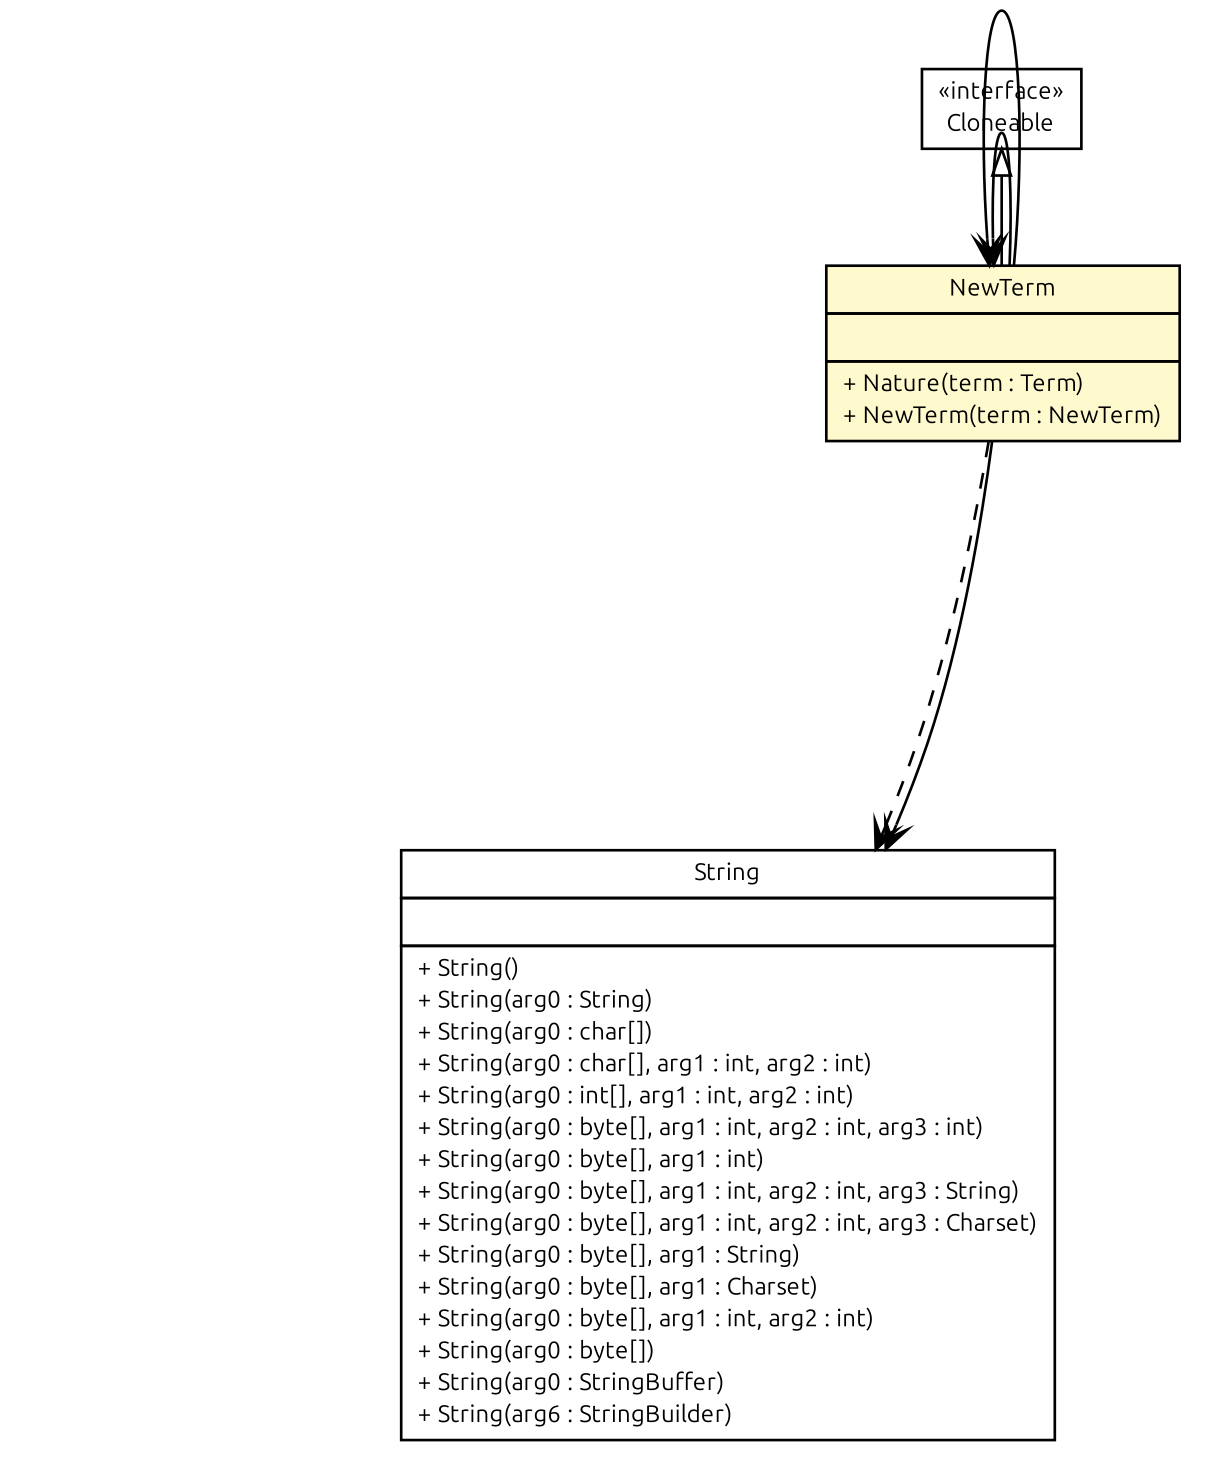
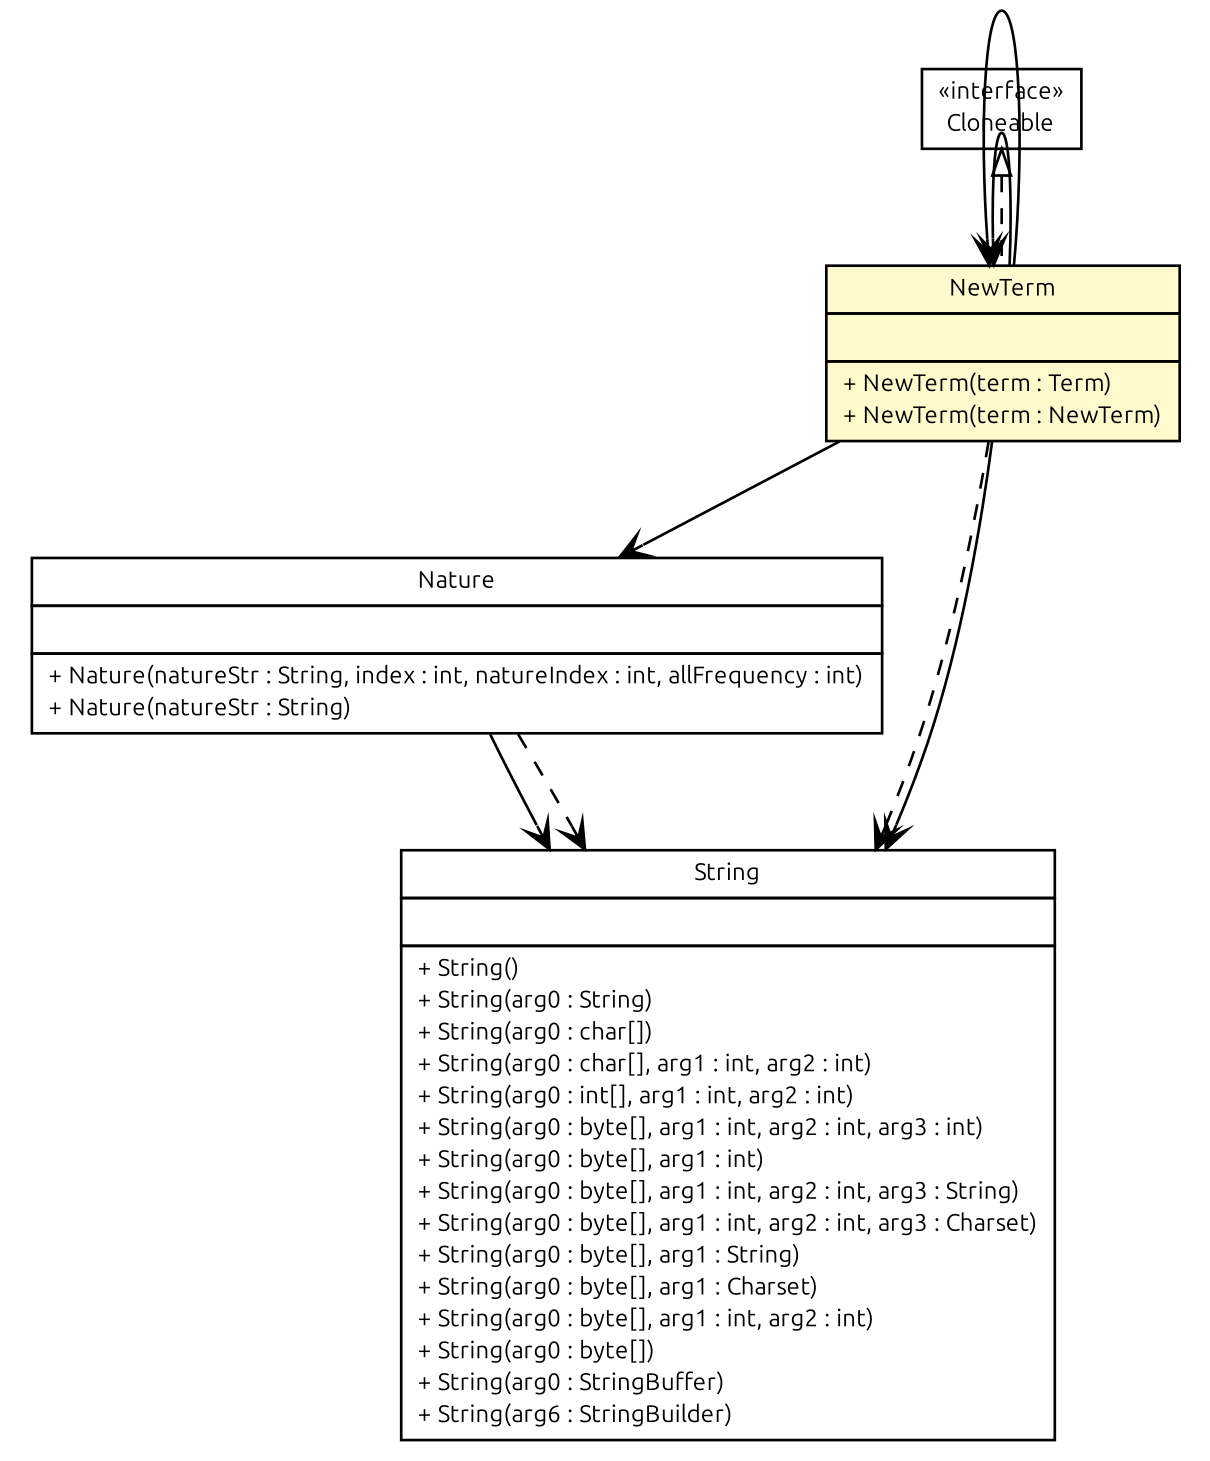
edge "NewTerm" -> "Cloneable": style solid -> dashed
node "NewTerm": text "+ Nature(term : Term)" -> "+ NewTerm(term : Term)"
node "Nature": added
